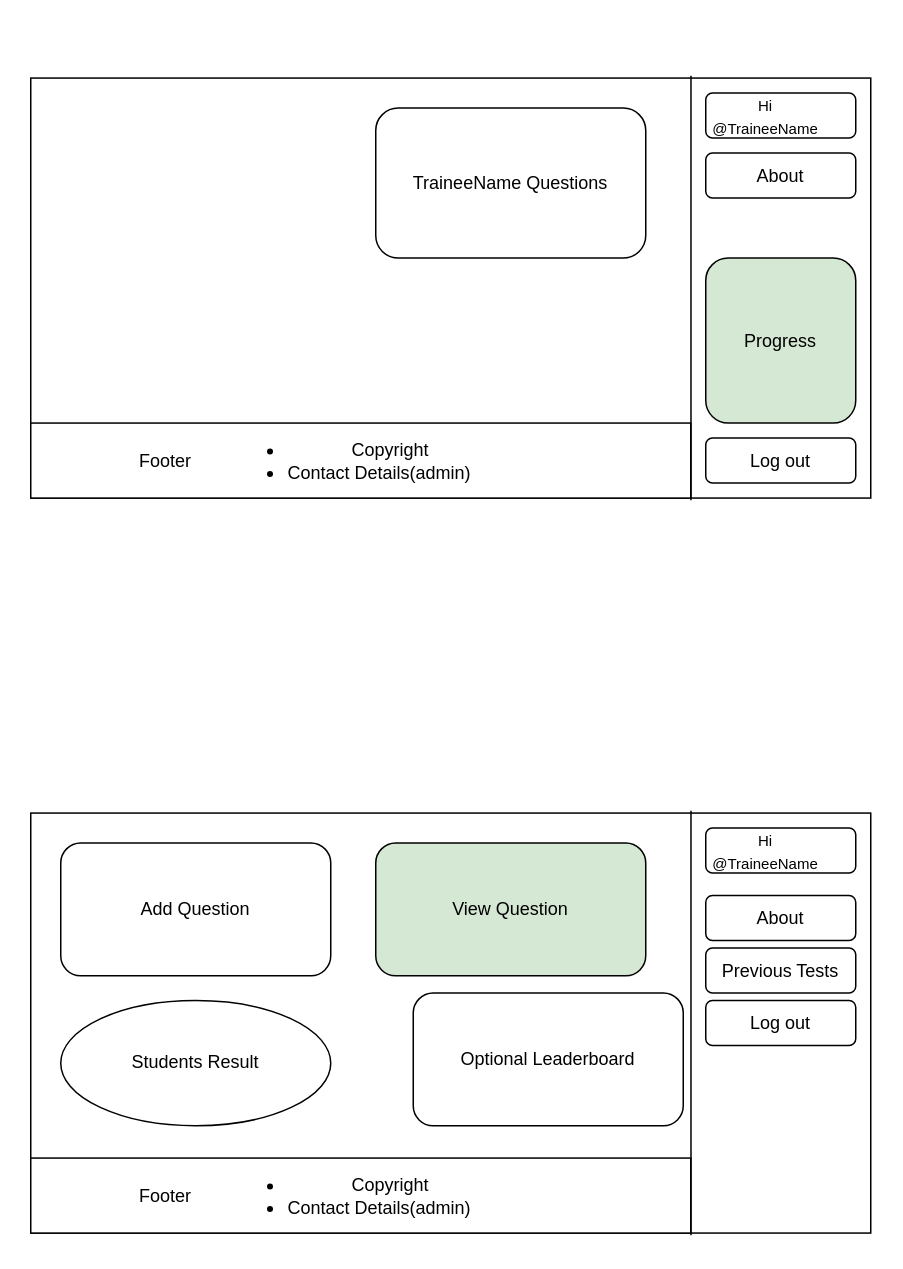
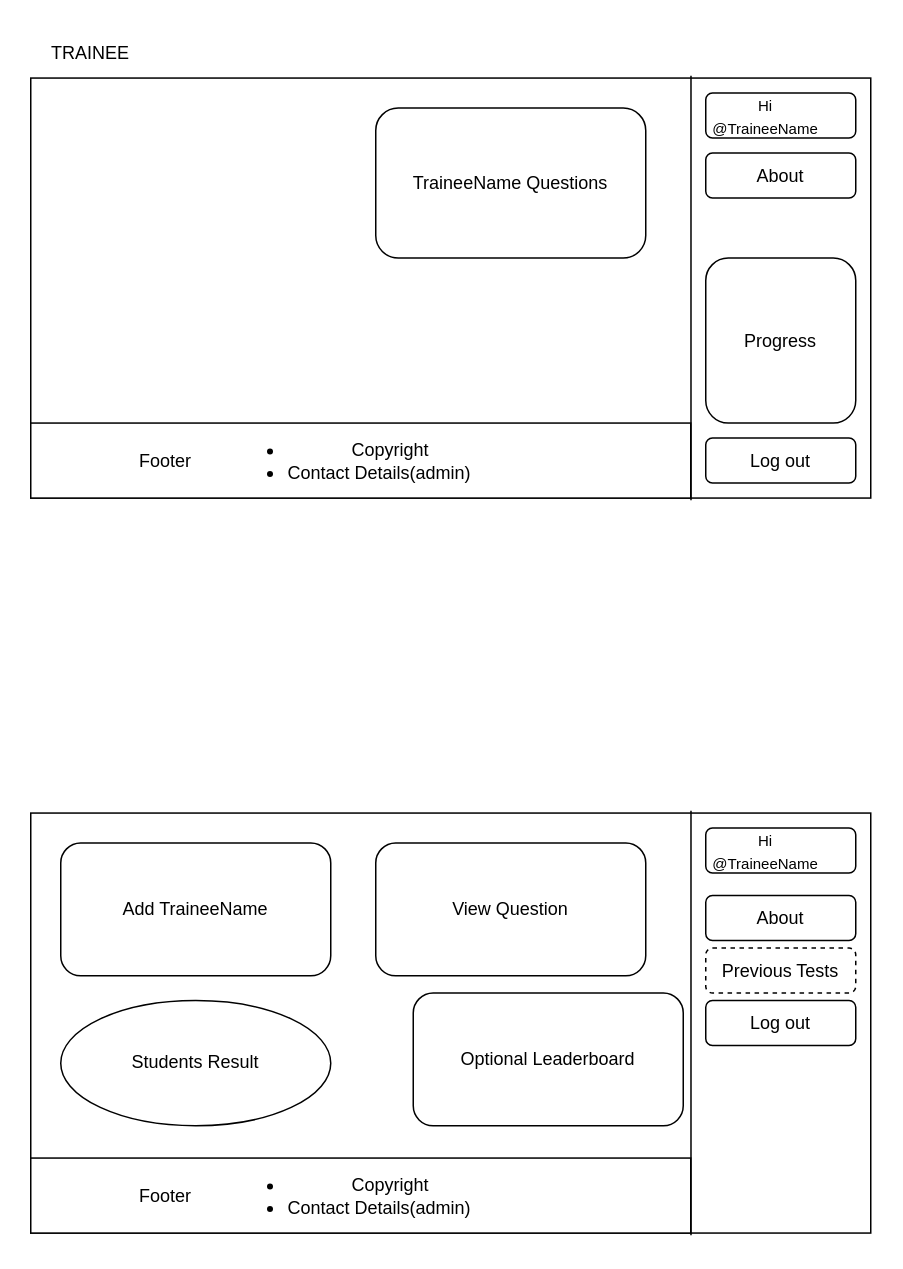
node "TRAINEE": added
node "Progress": fillcolor #d5e8d4 -> #ffffff
node "View Question": fillcolor #d5e8d4 -> #ffffff
node "Add Question": label "Add Question" -> "Add TraineeName"
node "Previous Tests": style solid -> dashed
